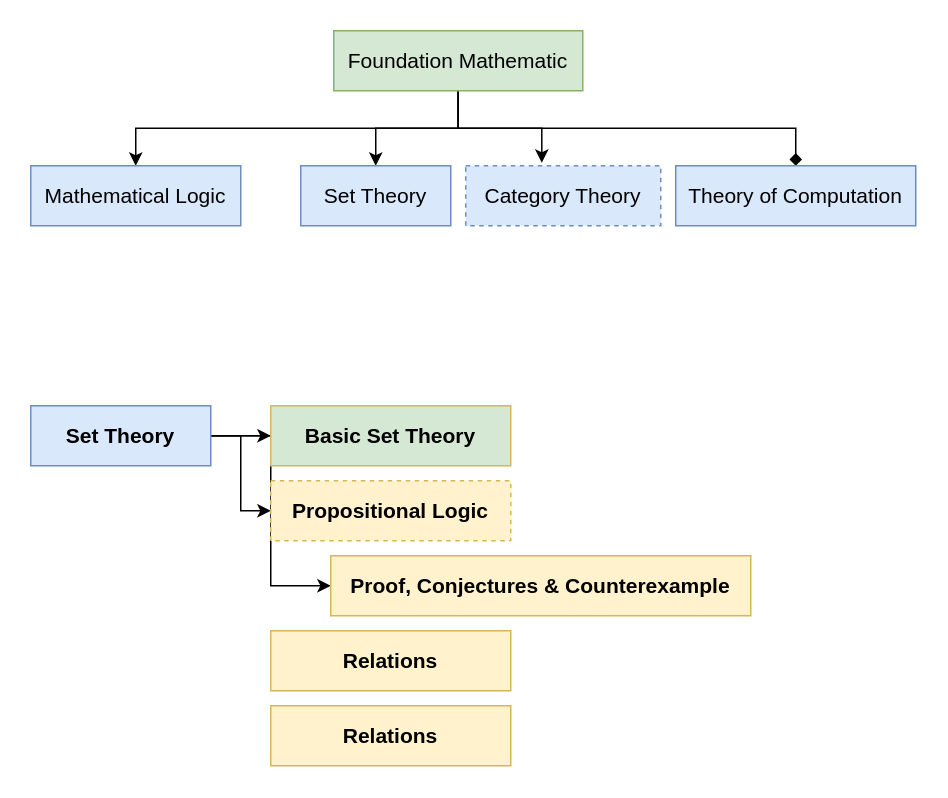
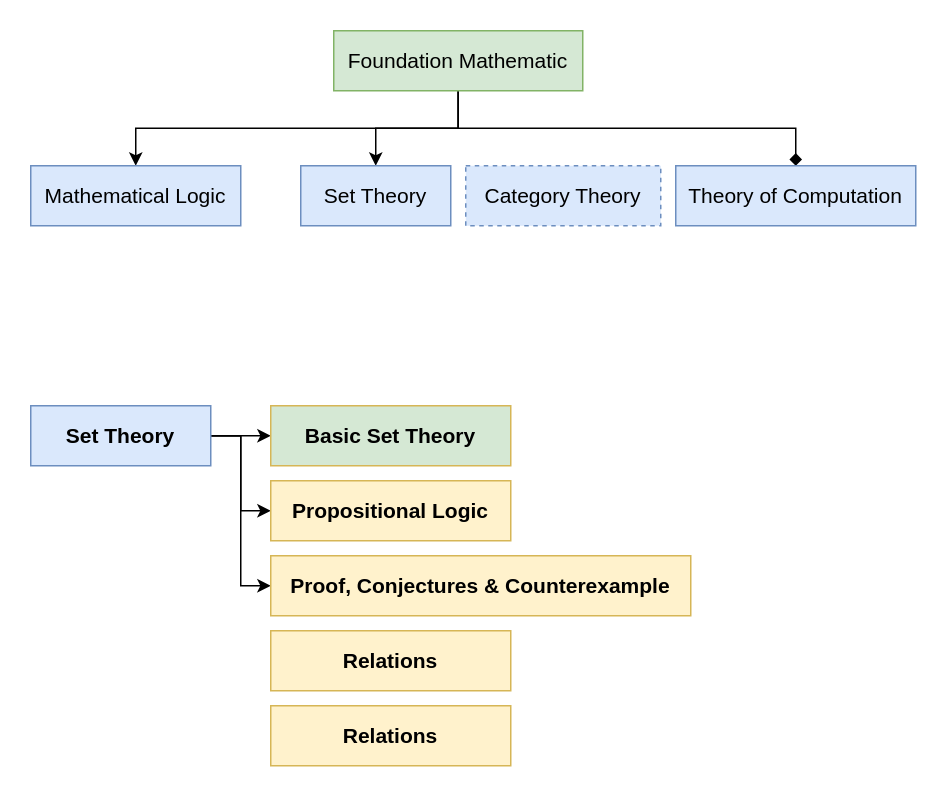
edge "Foundation Mathematic" -> "Category Theory": removed
node "Propositional Logic": style dashed -> solid
node "Proof, Conjectures & Counterexample": moved (541, 586) -> (481, 586)
